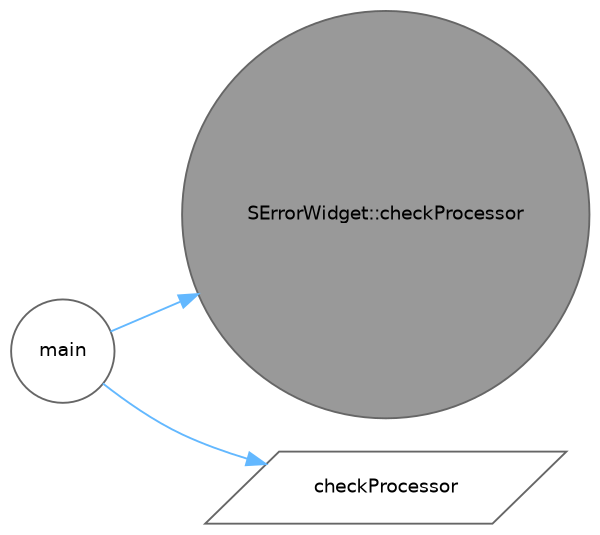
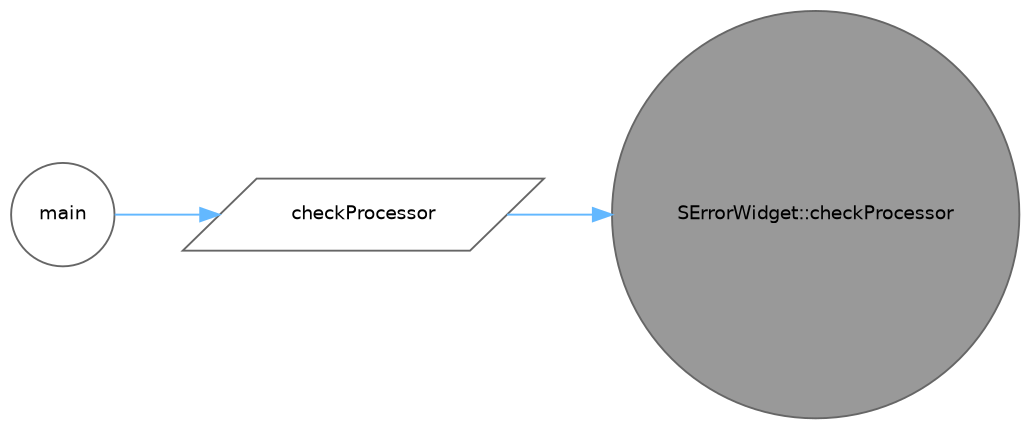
edge "main" -> "SErrorWidget::checkProcessor": now "checkProcessor" -> "SErrorWidget::checkProcessor"
